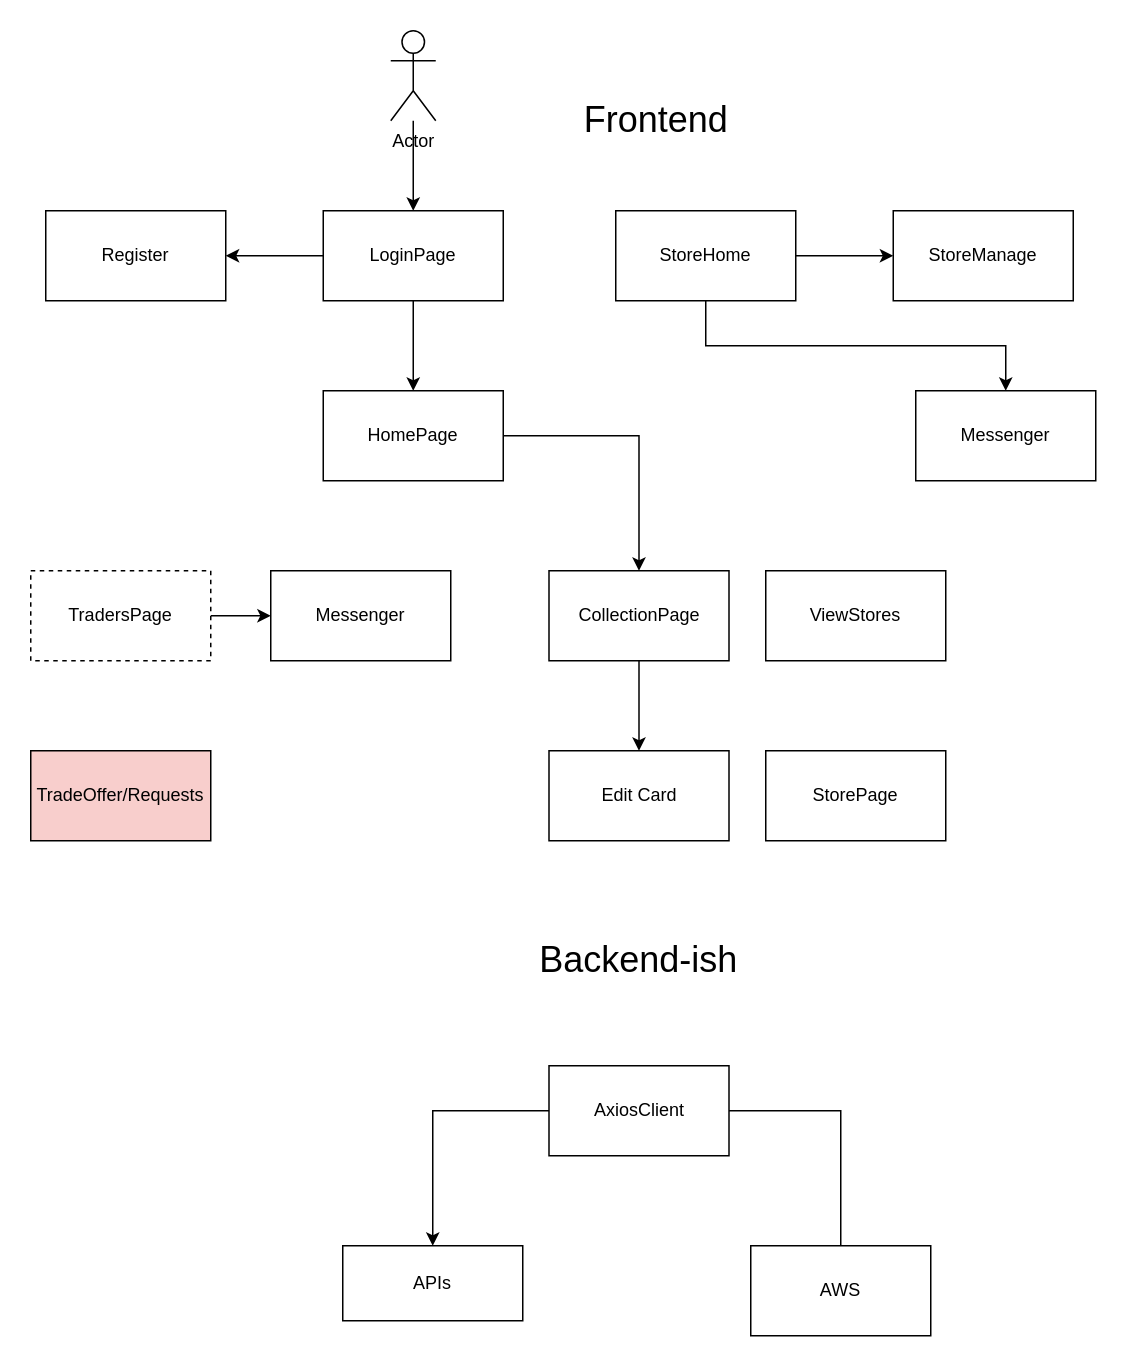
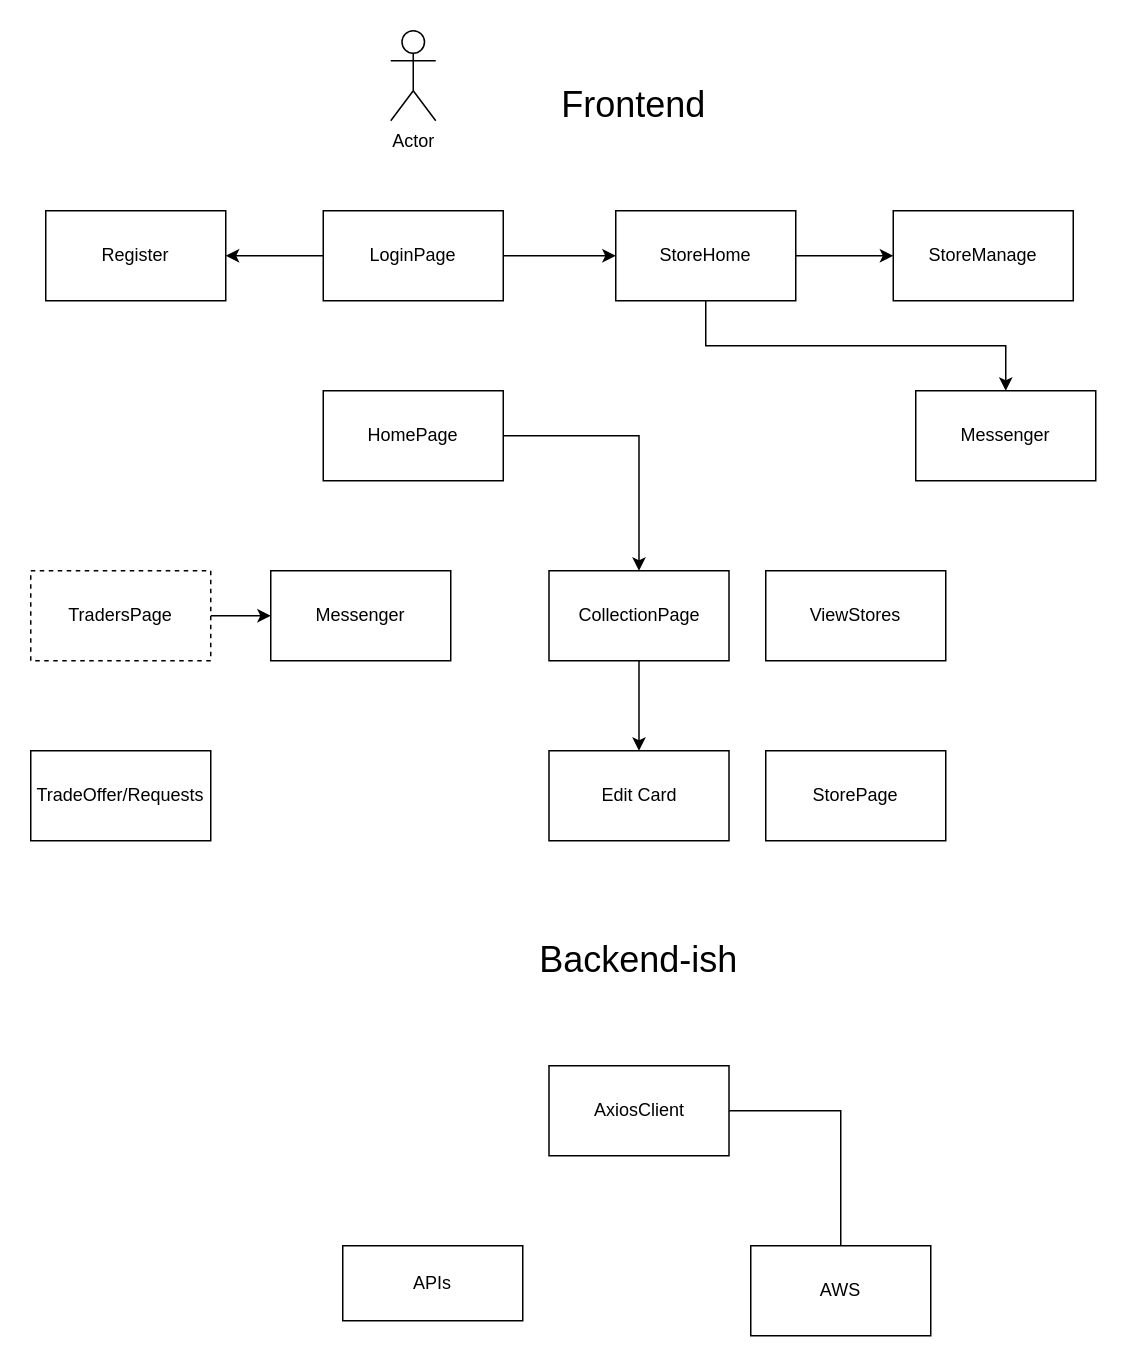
node "Frontend": moved (662, 121) -> (639, 106)
edge "Actor" -> "LoginPage": removed
edge "LoginPage" -> "StoreHome": added
edge "LoginPage" -> "HomePage": removed
node "TradeOffer/Requests": fillcolor #f8cecc -> #ffffff
edge "AxiosClient" -> "APIs": removed
